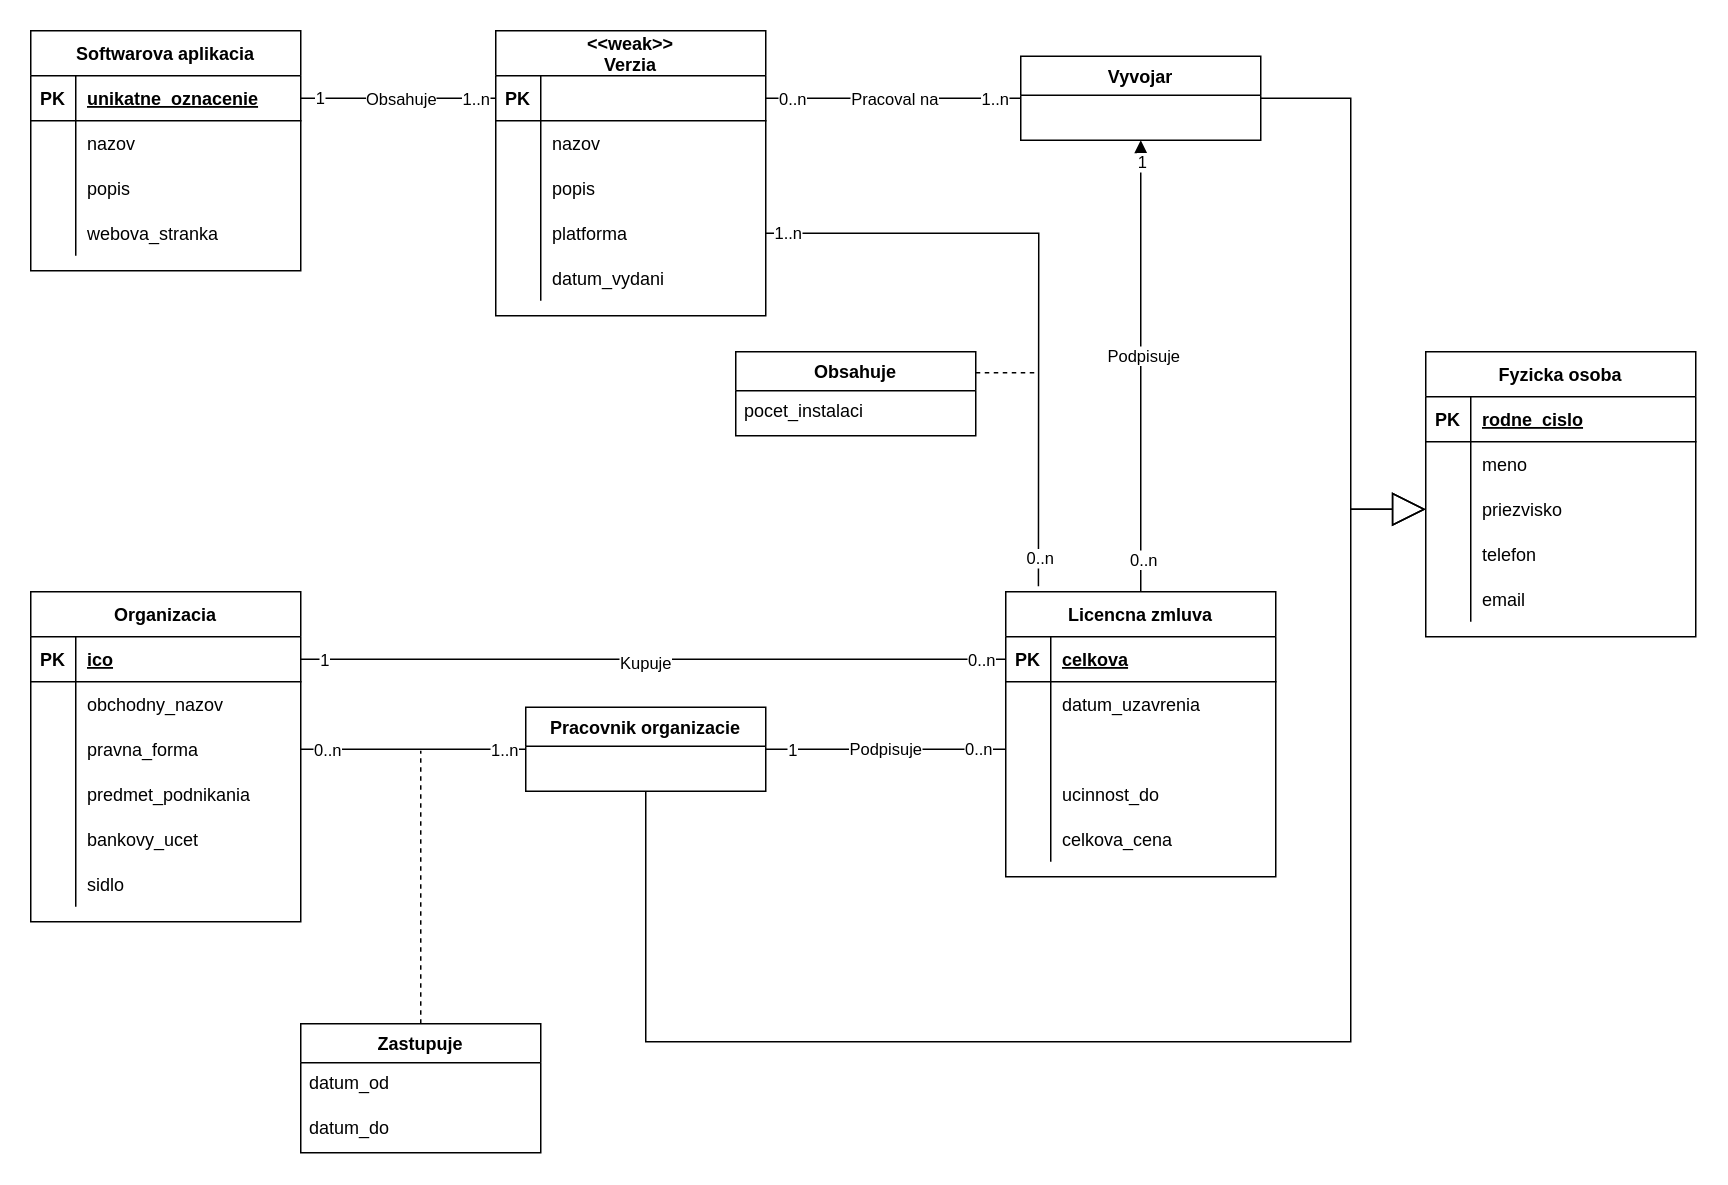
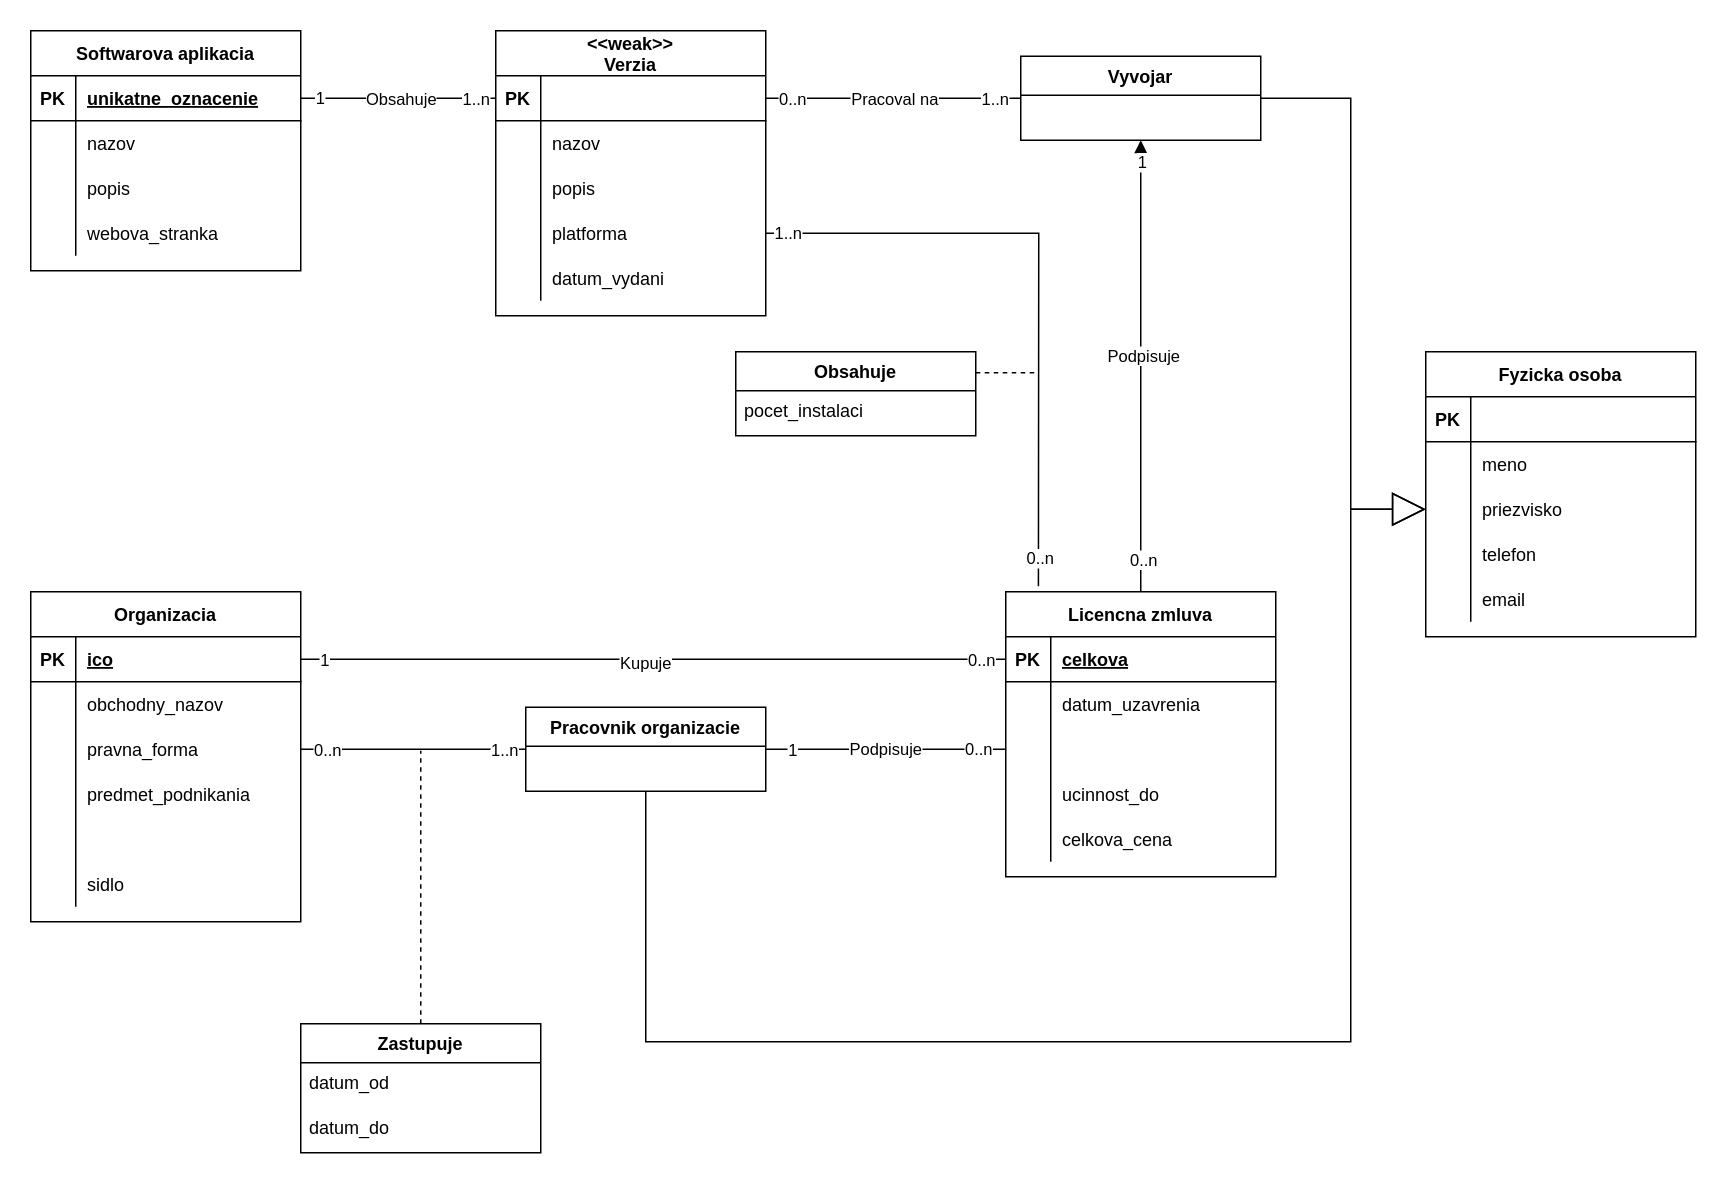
node "rodne_cislo": removed
node "bankovy_ucet": removed
